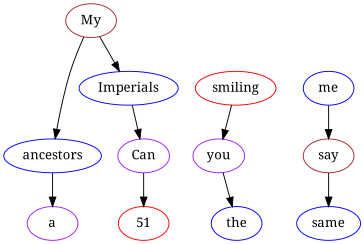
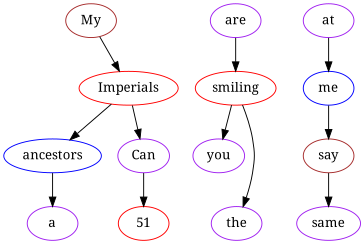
node "are": added
node "at": added
edge "My" -> "ancestors": now "Imperials" -> "ancestors"
node "Imperials": color blue -> red
edge "you" -> "the": now "smiling" -> "the"
node "the": color blue -> purple
node "same": color blue -> purple
